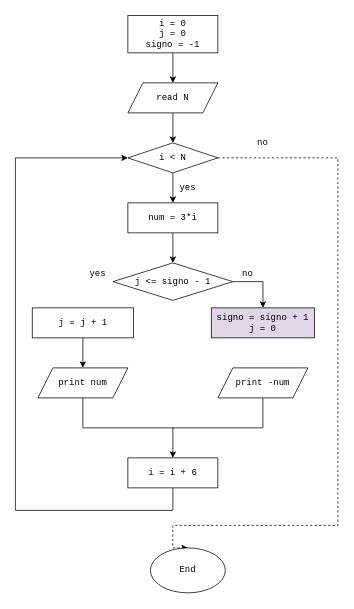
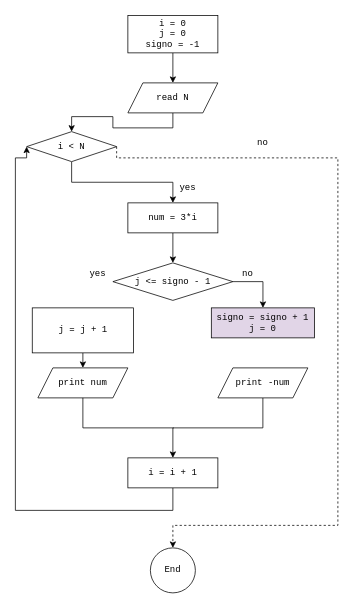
node "i < N": moved (173, 158) -> (72, 147)
node "j = j + 1": size 101x30 -> 101x45
node "i = i + 6": label "i = i + 6" -> "i = i + 1"
node "End": size 75x45 -> 45x45
